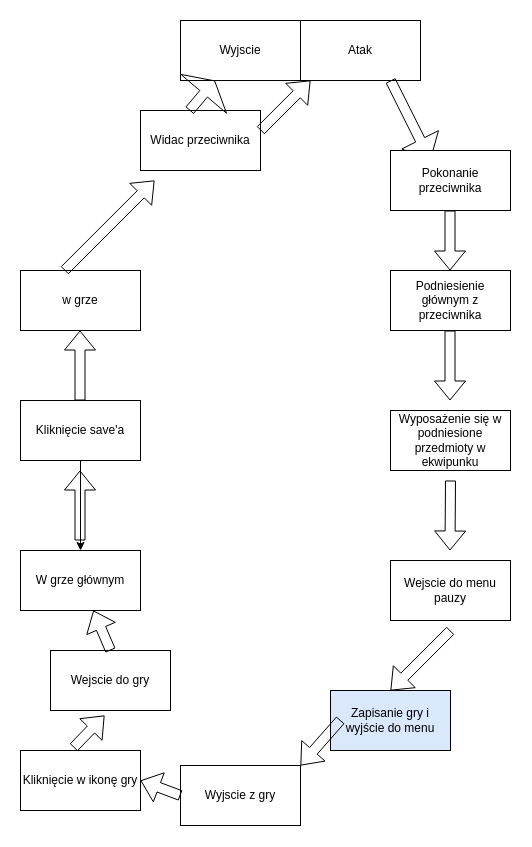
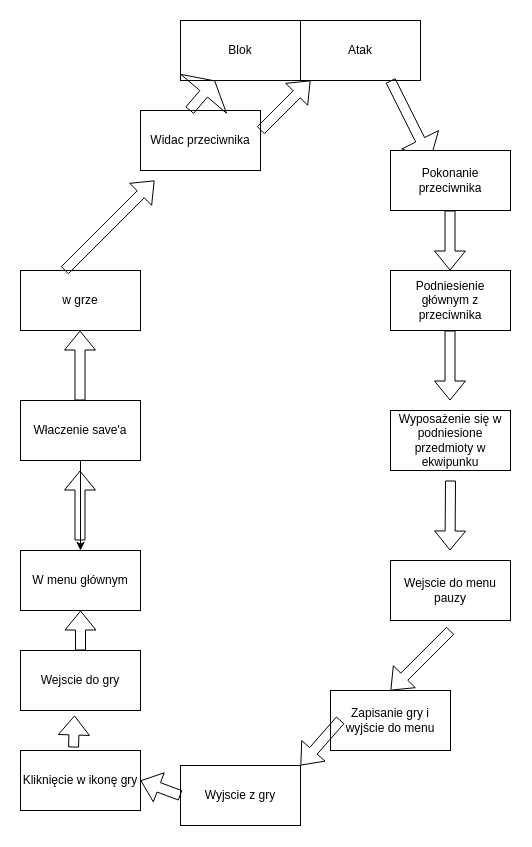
node "Wyjscie": label "Wyjscie" -> "Blok"
node "Kliknięcie save'a": label "Kliknięcie save'a" -> "Właczenie save'a"
node "W grze głównym": label "W grze głównym" -> "W menu głównym"
node "Wejscie do gry": moved (111, 681) -> (81, 681)
node "Zapisanie gry i wyjście do menu": fillcolor #dae8fc -> #ffffff
